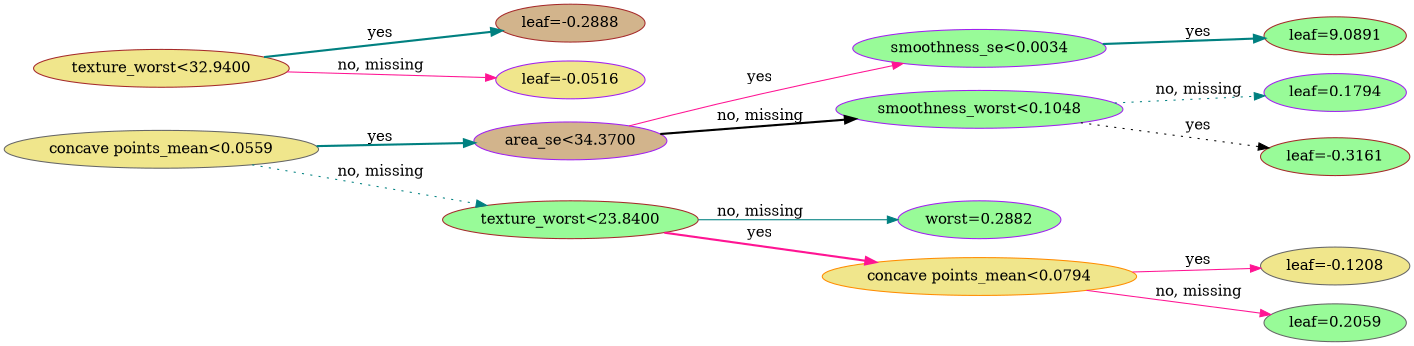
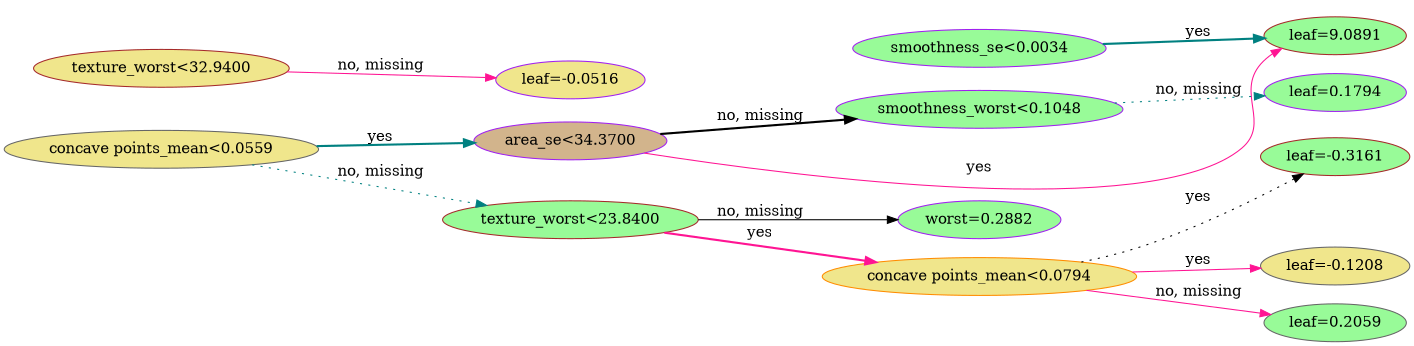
node "leaf=-0.2888": removed
edge "area_se<34.3700" -> "smoothness_se<0.0034": now "area_se<34.3700" -> "leaf=9.0891"
edge "smoothness_worst<0.1048" -> "leaf=-0.3161": now "concave points_mean<0.0794" -> "leaf=-0.3161"
edge "texture_worst<23.8400" -> "worst=0.2882": color teal -> black
